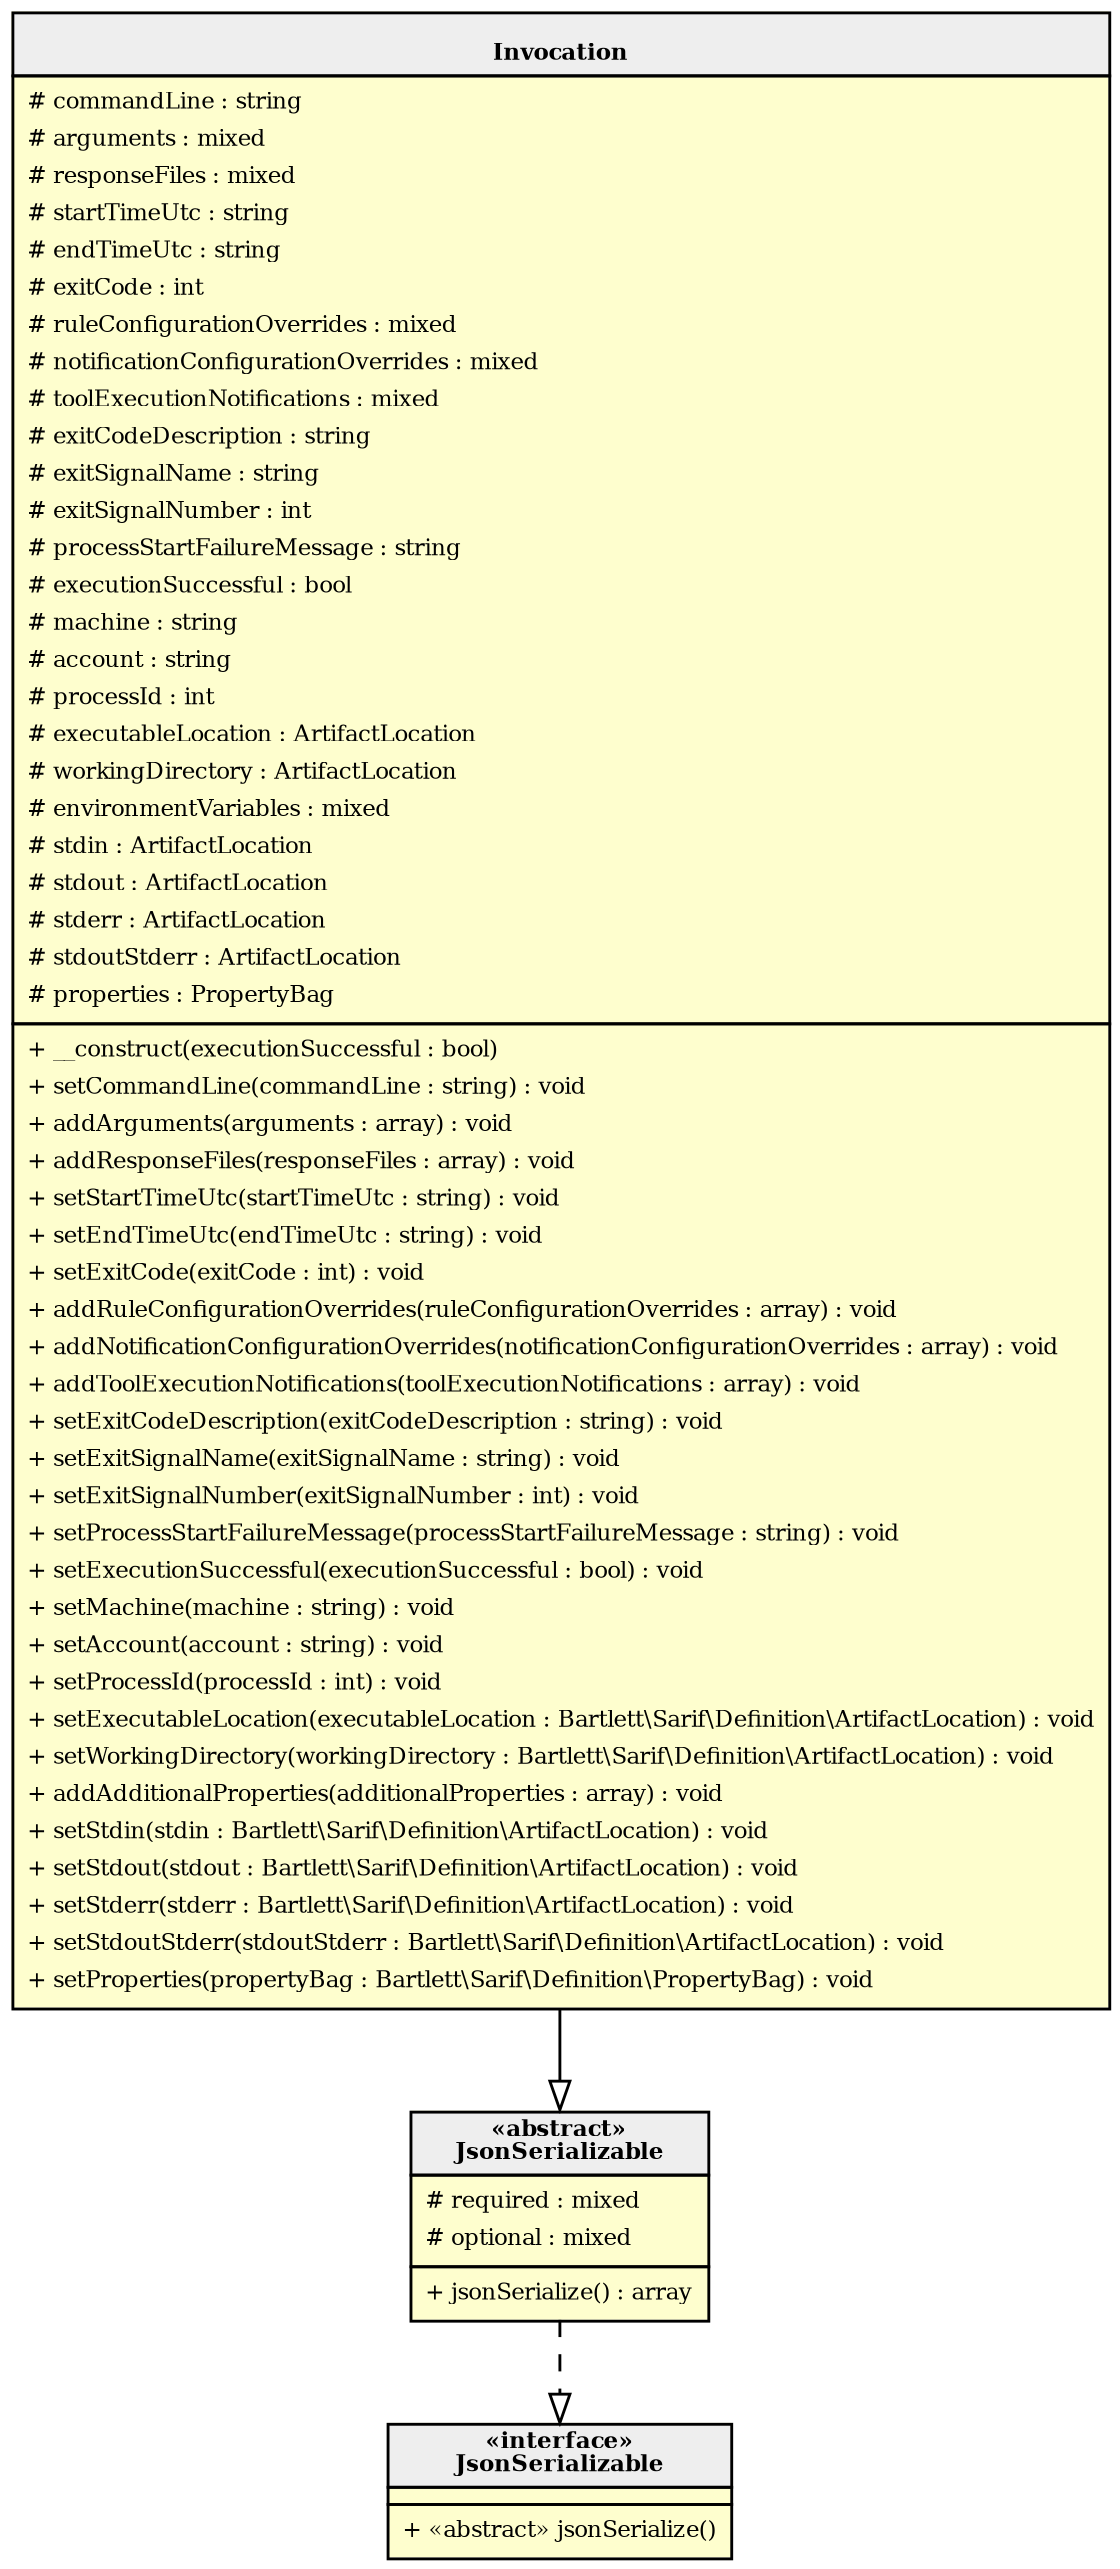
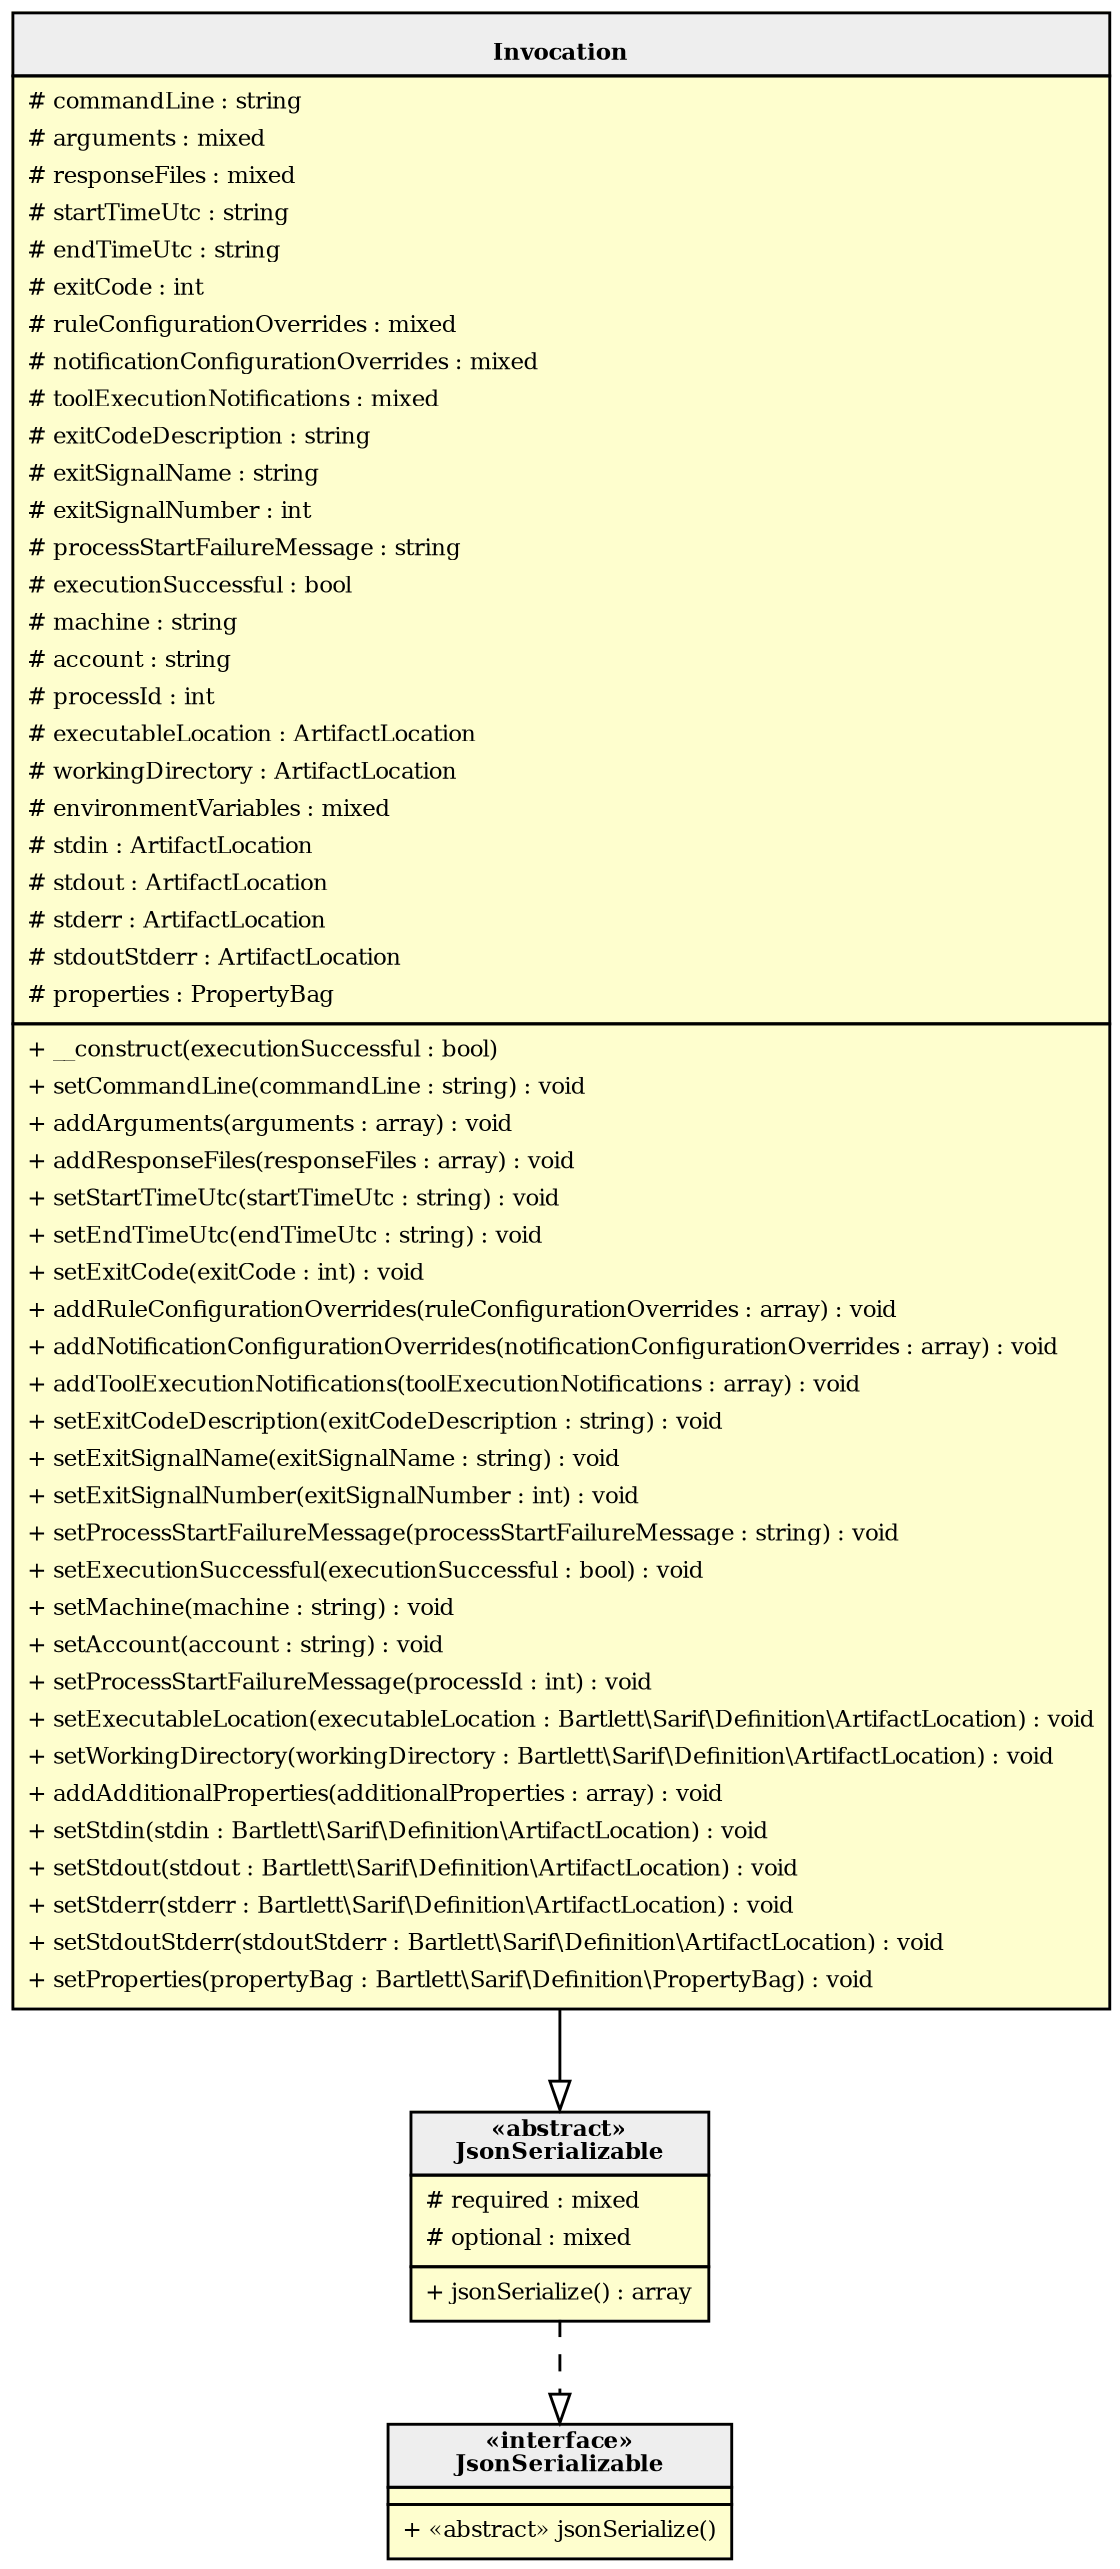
node "Invocation": text "+ setProcessId(processId : int) : void" -> "+ setProcessStartFailureMessage(processId : int) : void"
